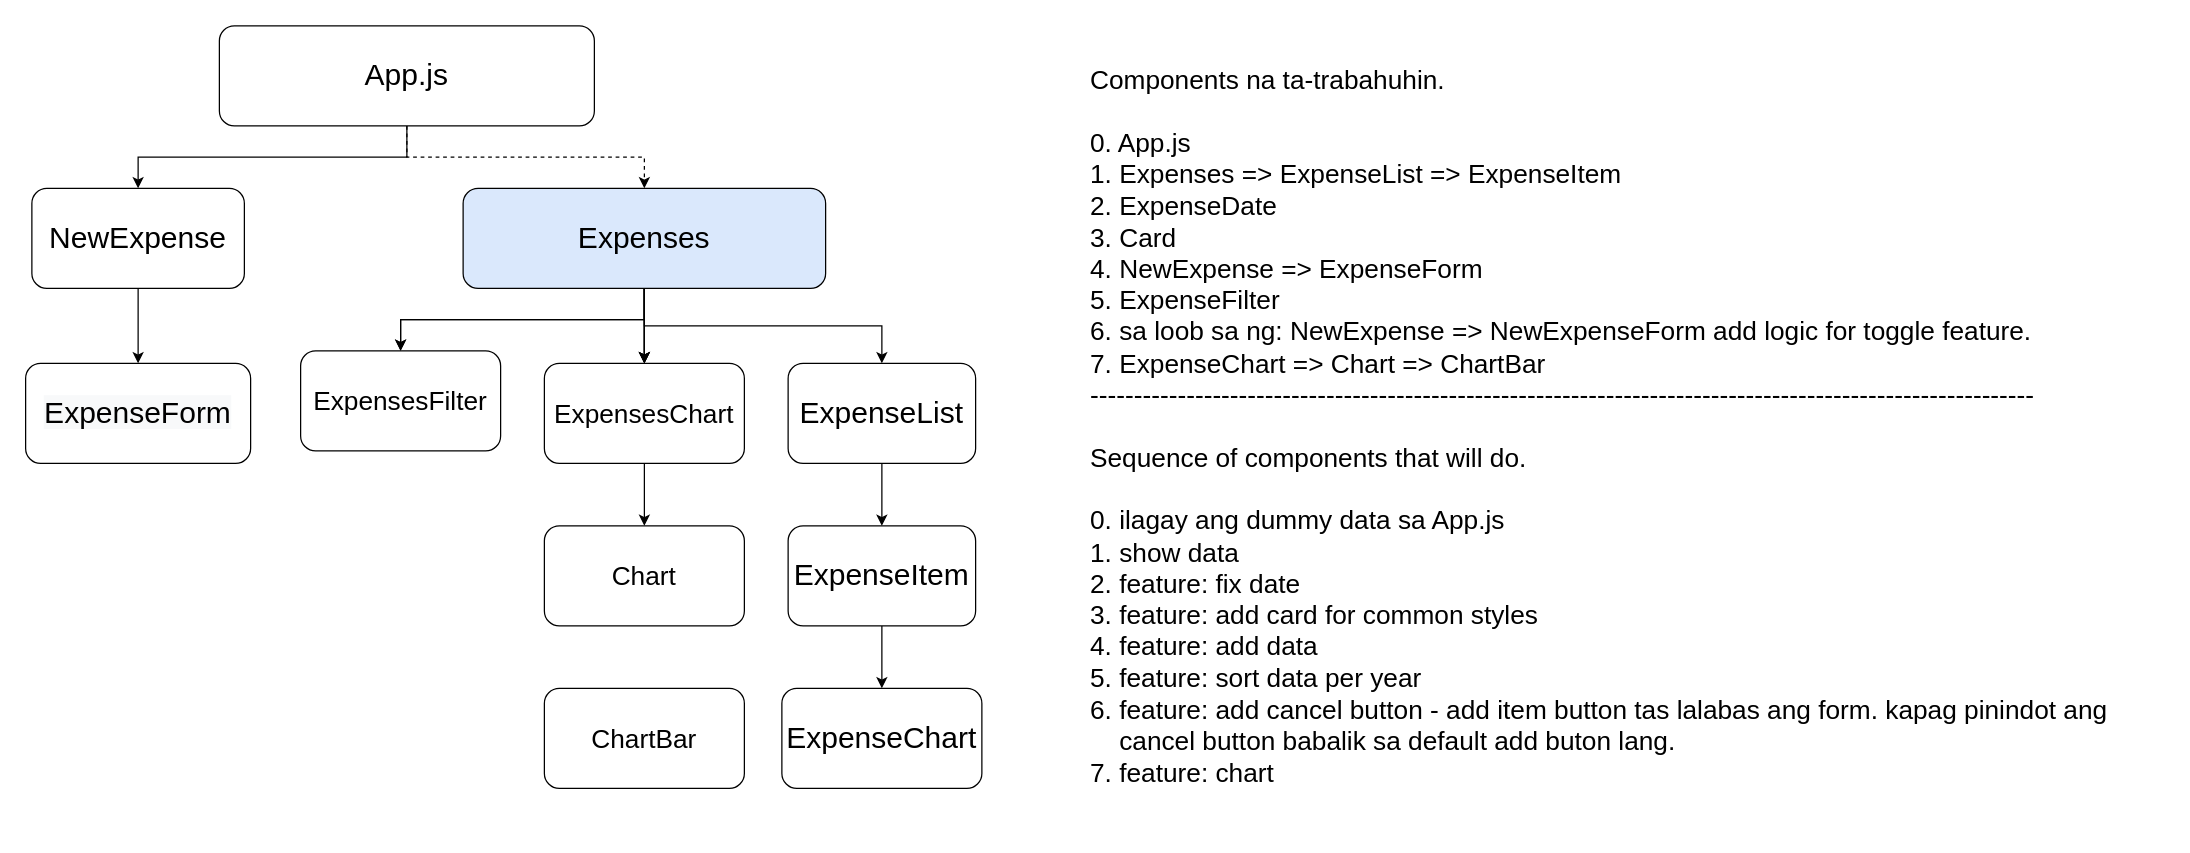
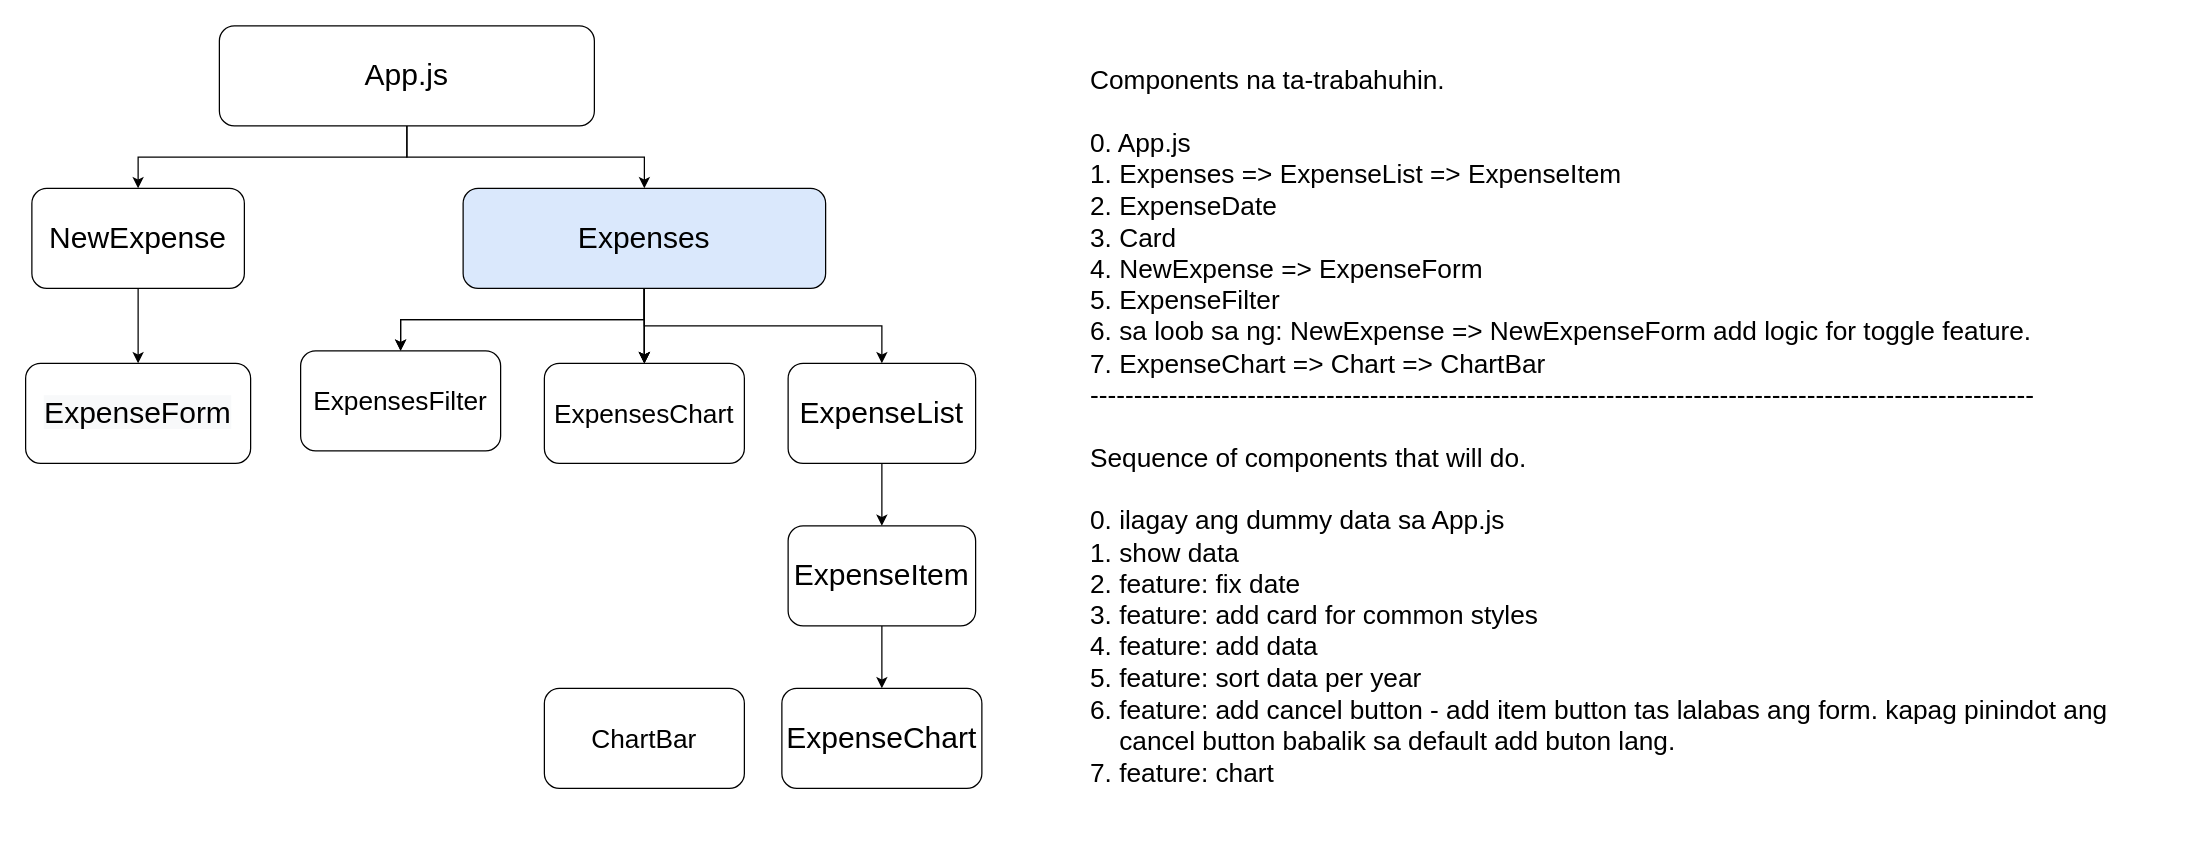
edge "App.js" -> "Expenses": style dashed -> solid
edge "ExpensesChart" -> "Chart": removed
node "Chart": removed
